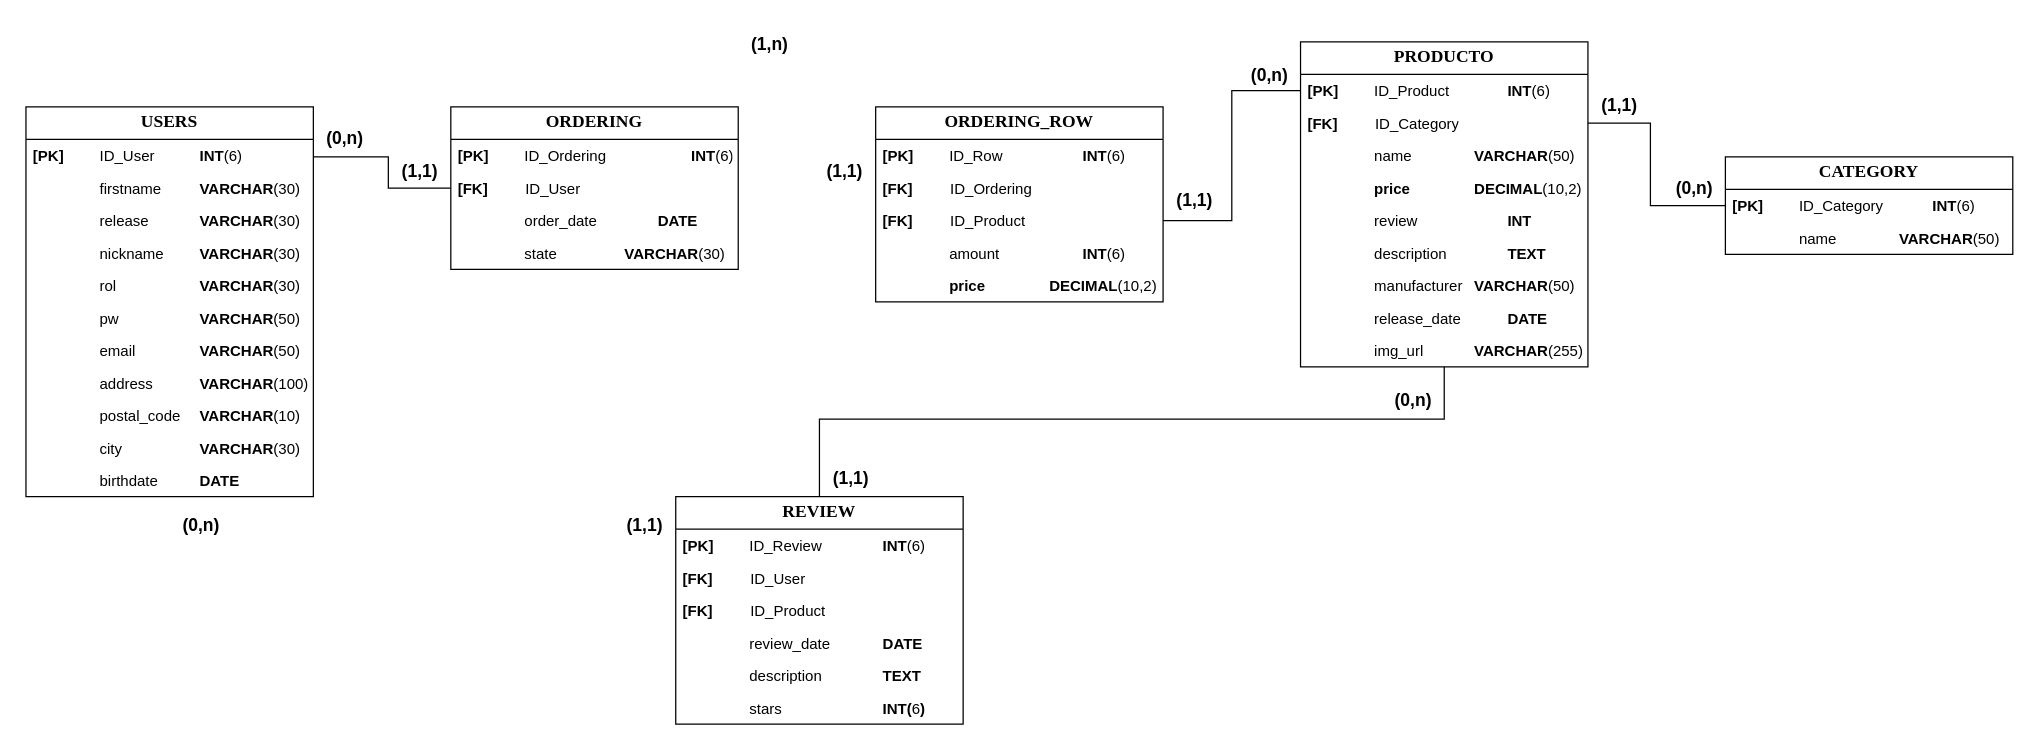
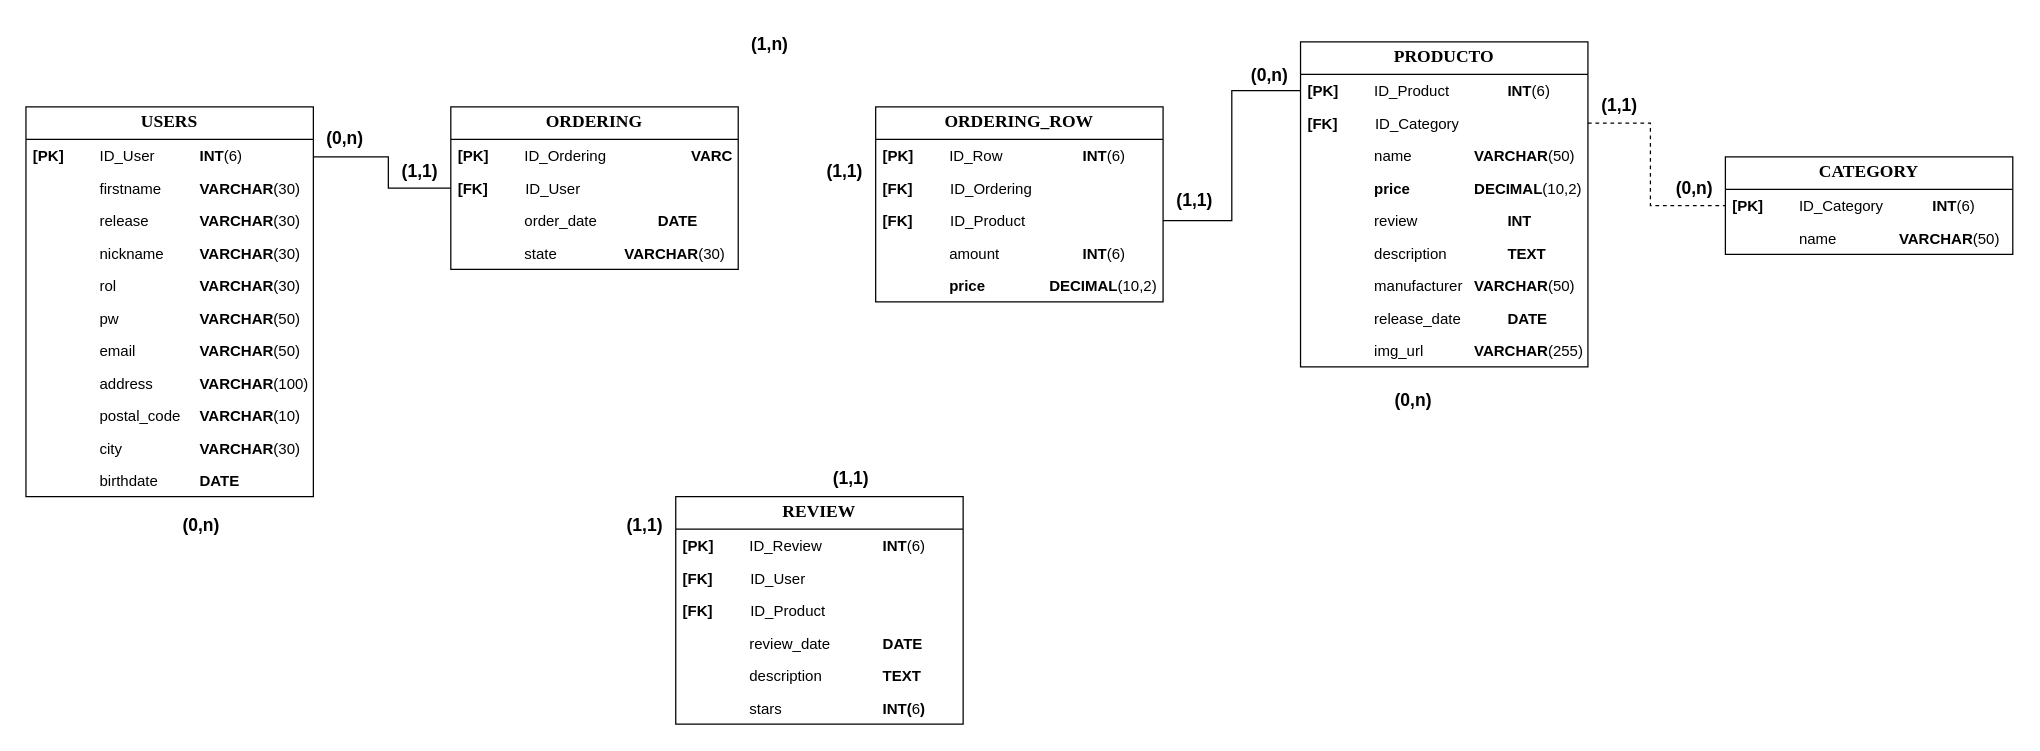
node "[PK] ID_Ordering INT(6)": label "[PK] ID_Ordering INT(6)" -> "[PK] ID_Ordering VARCHAR(6)"
edge "[FK] ID_Category" -- "[PK] ID_Category INT(6)": style solid -> dashed
edge "PRODUCTO" -- "REVIEW": removed
